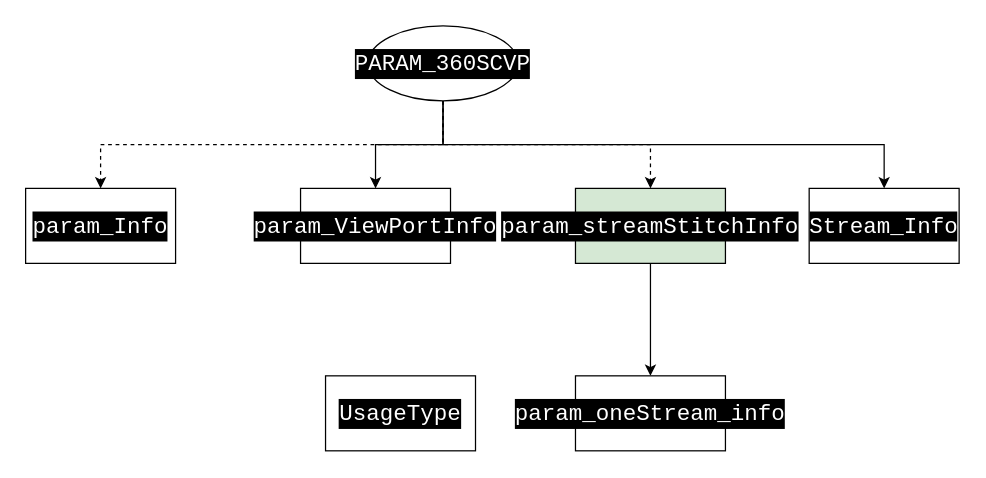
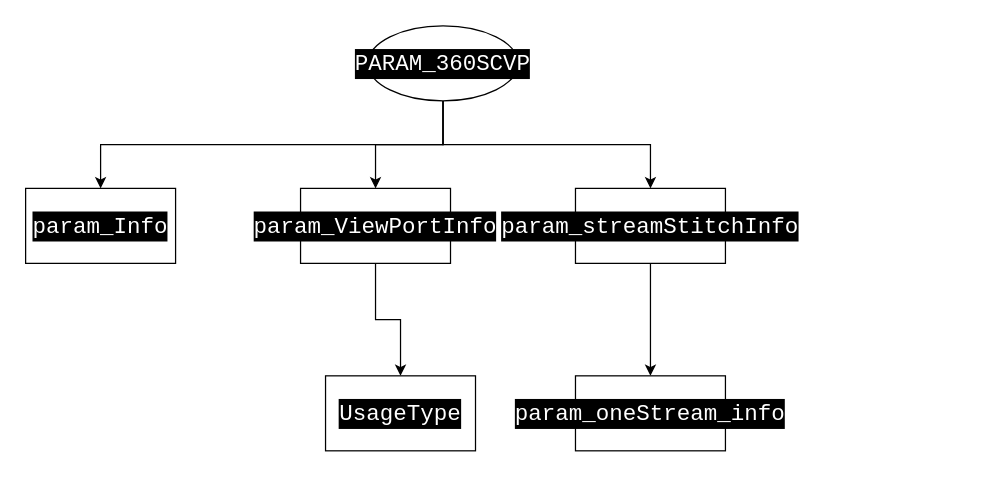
edge "PARAM_360SCVP" -> "param_Info": style dashed -> solid
edge "PARAM_360SCVP" -> "Stream_Info": removed
edge "PARAM_360SCVP" -> "param_streamStitchInfo": style dashed -> solid
node "param_streamStitchInfo": fillcolor #d5e8d4 -> #ffffff
node "Stream_Info": removed
edge "param_ViewPortInfo" -> "UsageType": added
